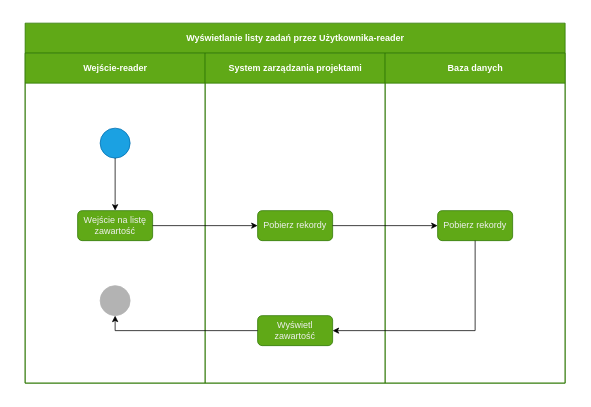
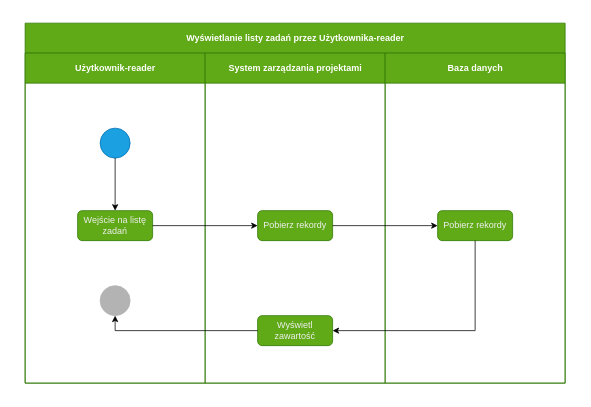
node "Wejście-reader": label "Wejście-reader" -> "Użytkownik-reader"
node "Wejście na listę zawartość": label "Wejście na listę zawartość" -> "Wejście na listę zadań"
